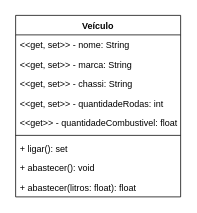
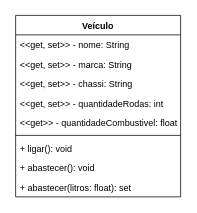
node "+ ligar(): set": label "+ ligar(): set" -> "+ ligar(): void"
node "+ abastecer(litros: float): float": label "+ abastecer(litros: float): float" -> "+ abastecer(litros: float): set"
